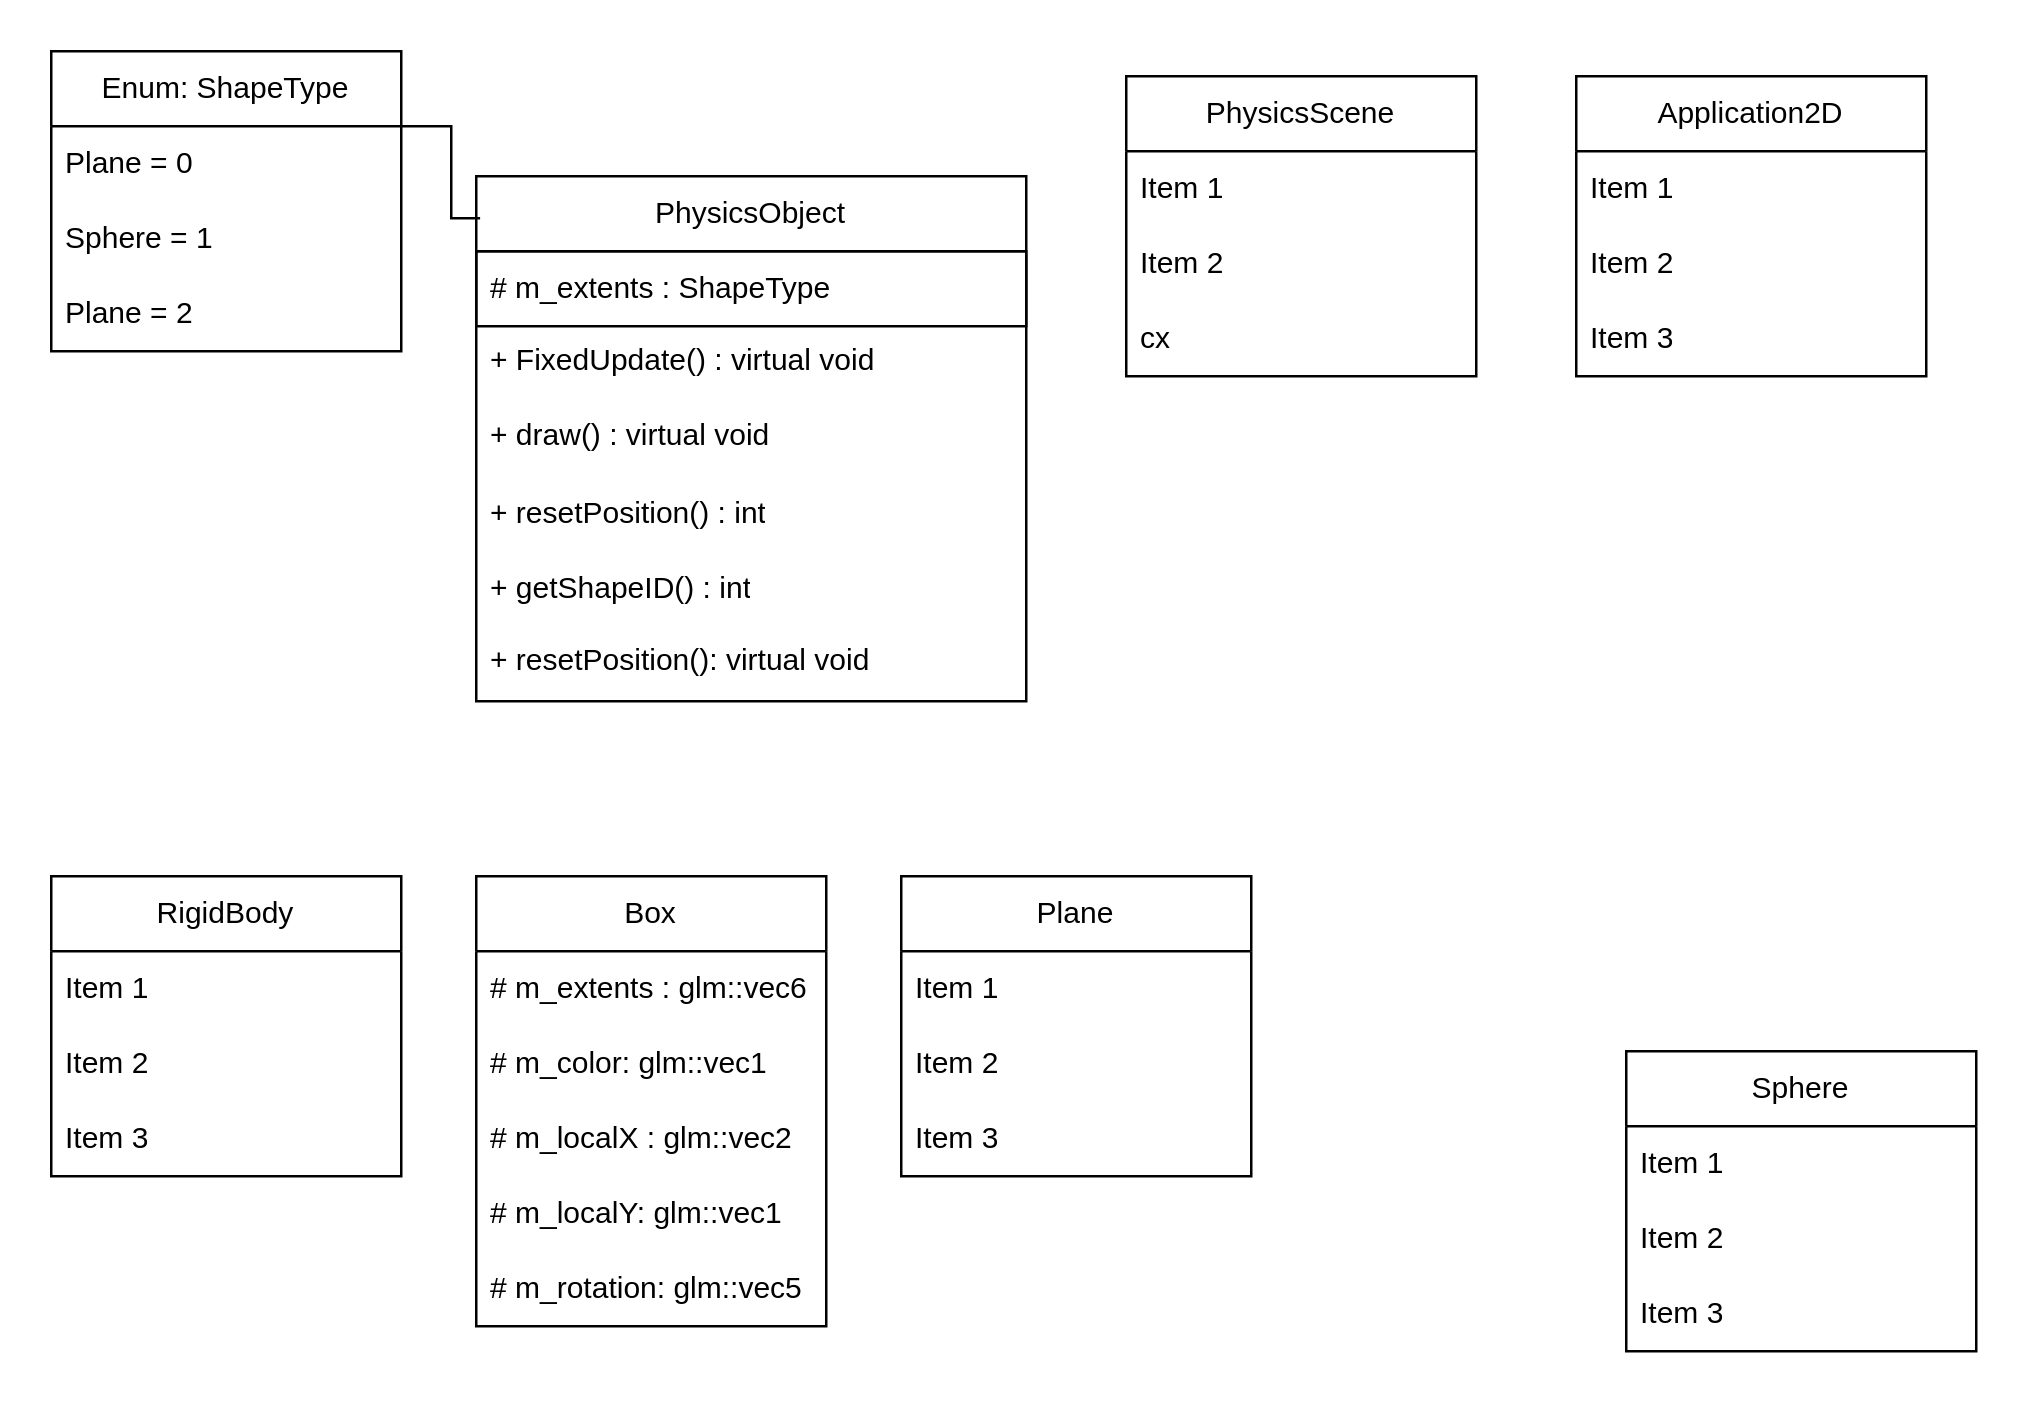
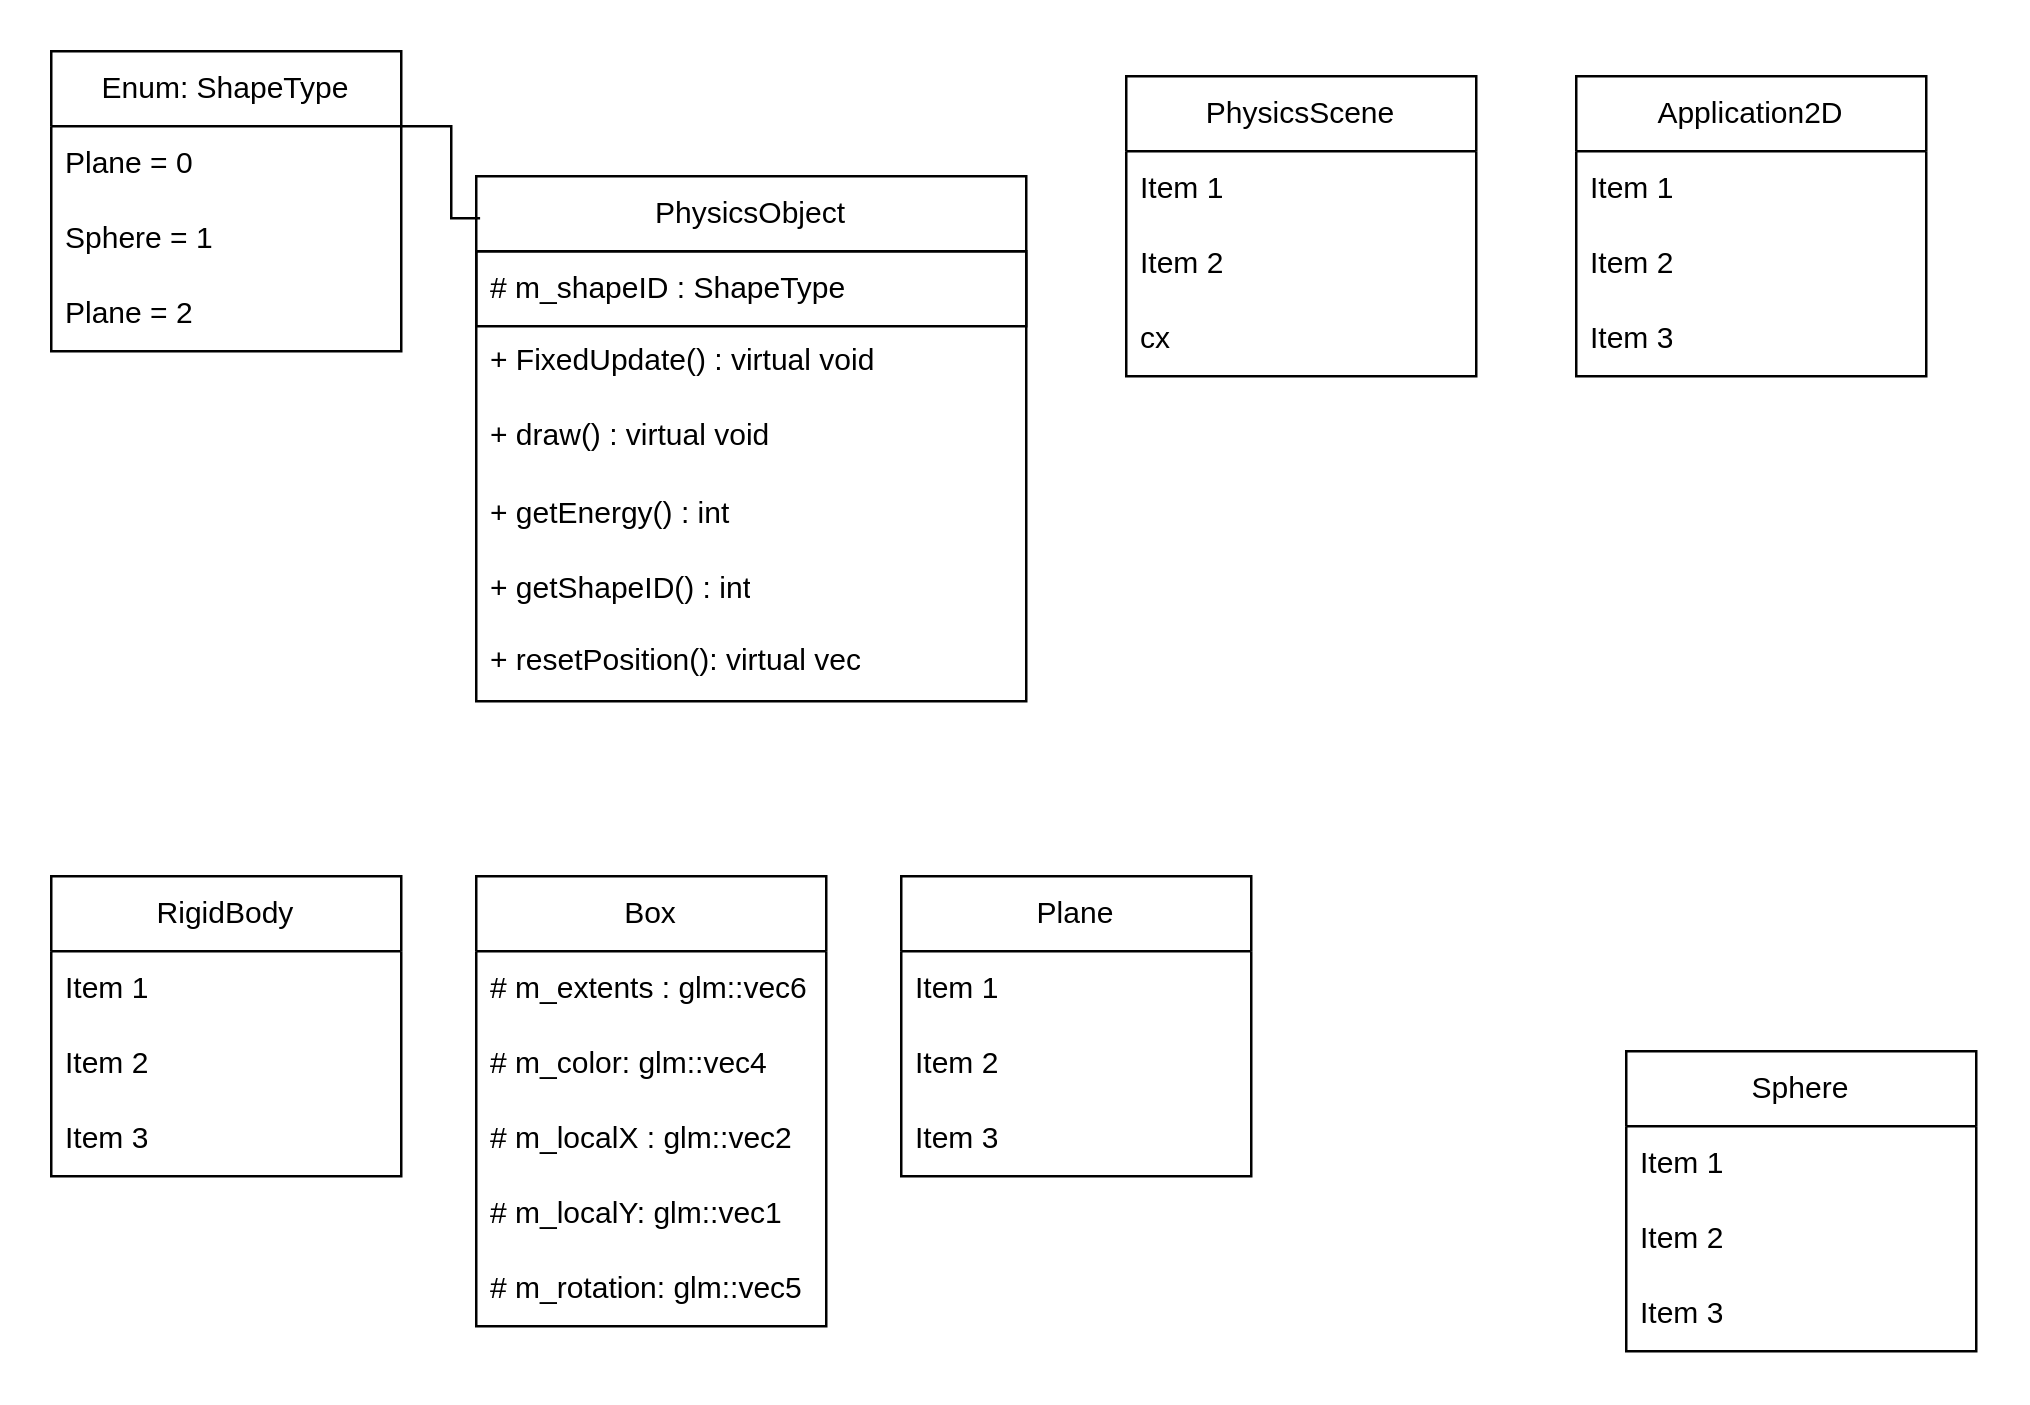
node "# m_extents : ShapeType": label "# m_extents : ShapeType" -> "# m_shapeID : ShapeType"
node "+ resetPosition() : int": label "+ resetPosition() : int" -> "+ getEnergy() : int"
node "+ resetPosition(): virtual void": label "+ resetPosition(): virtual void" -> "+ resetPosition(): virtual vec"
node "# m_color: glm::vec1": label "# m_color: glm::vec1" -> "# m_color: glm::vec4"
